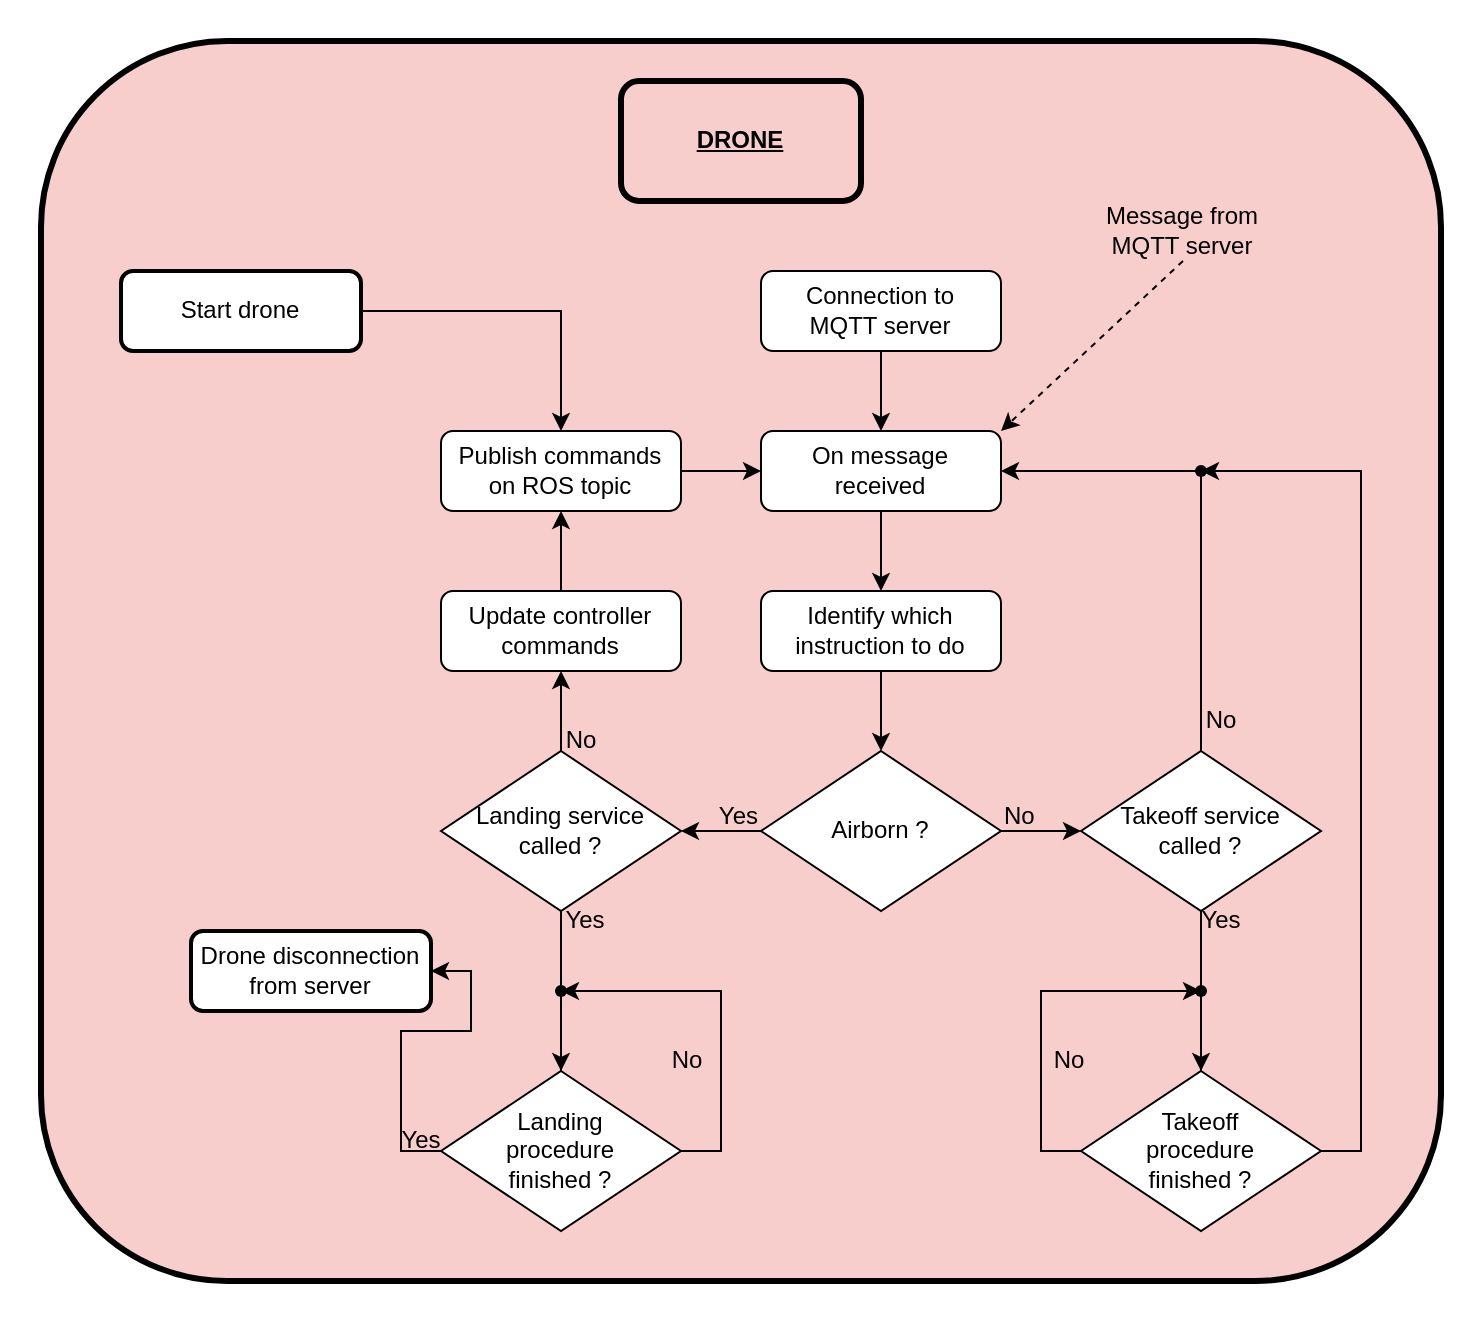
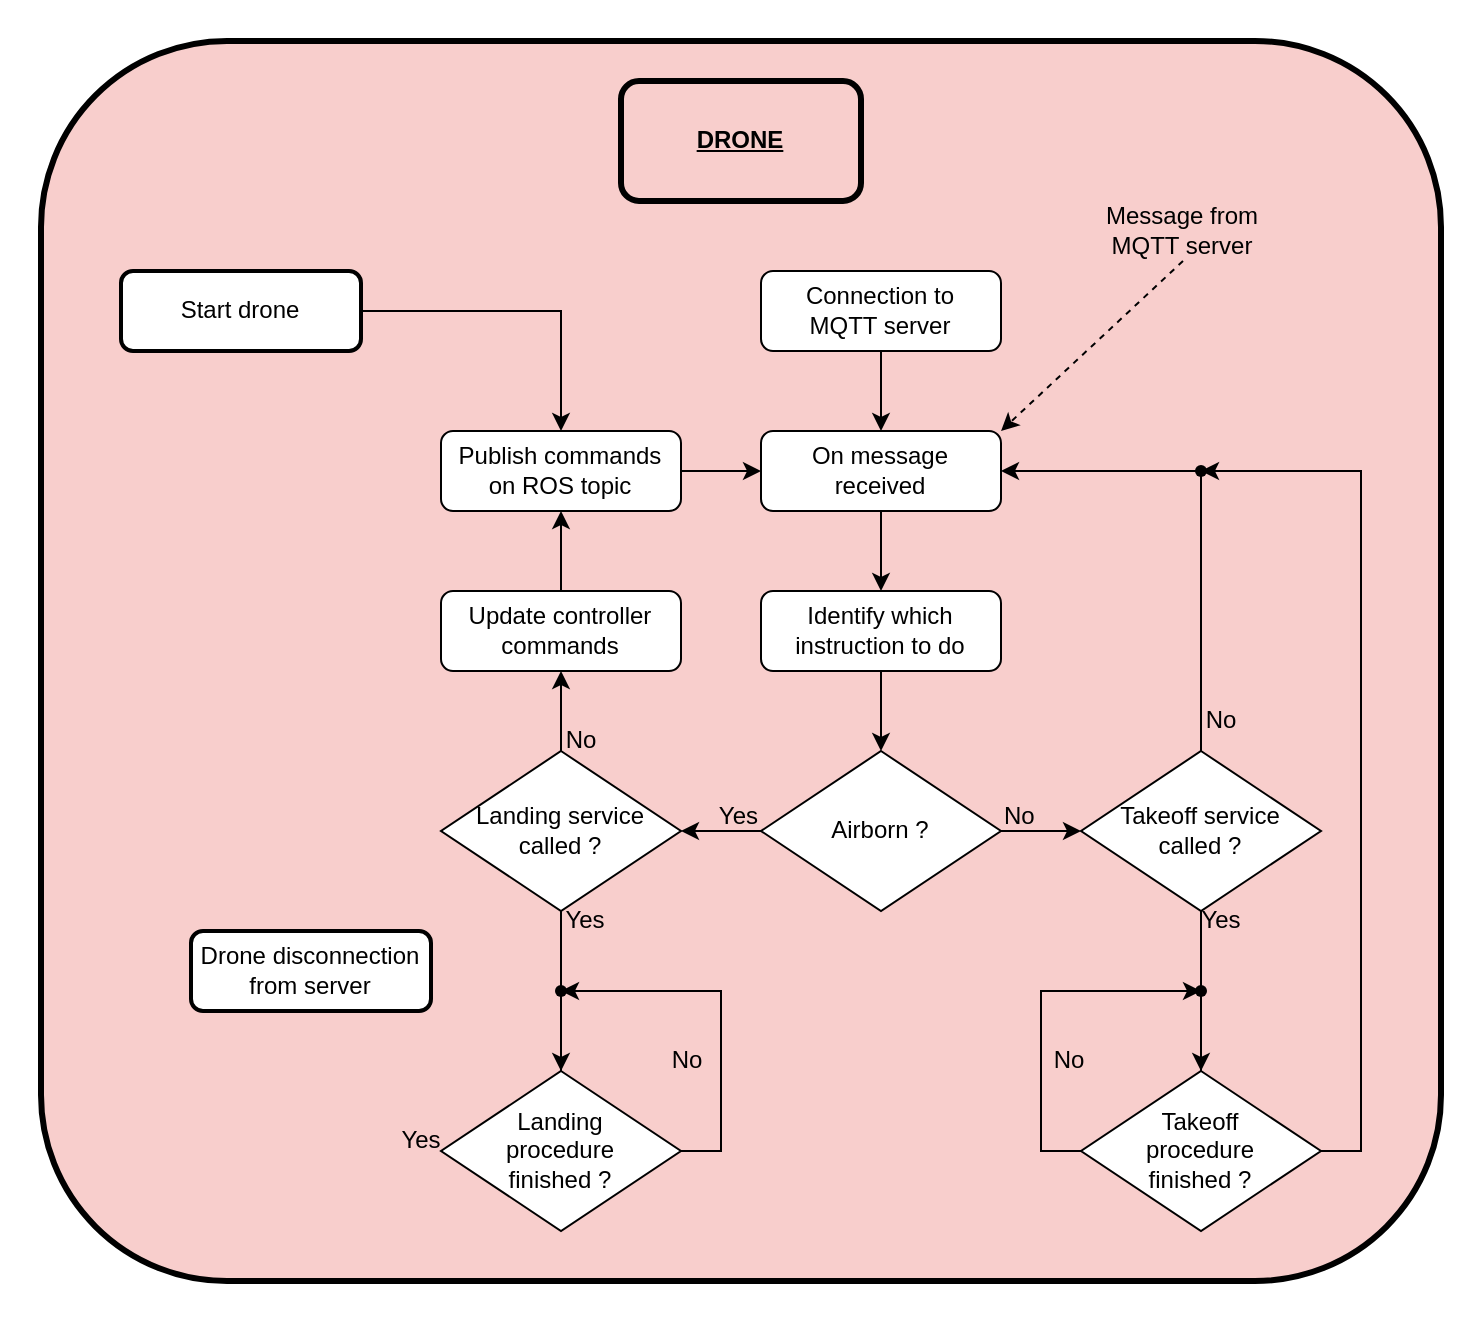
edge "Landing procedure finished ?" -> "Drone disconnection from server": removed
